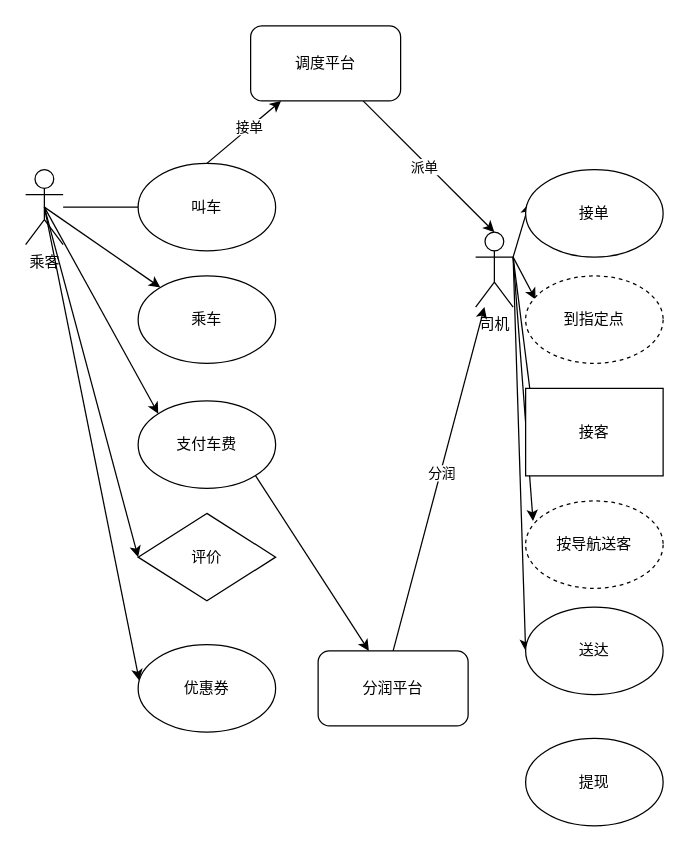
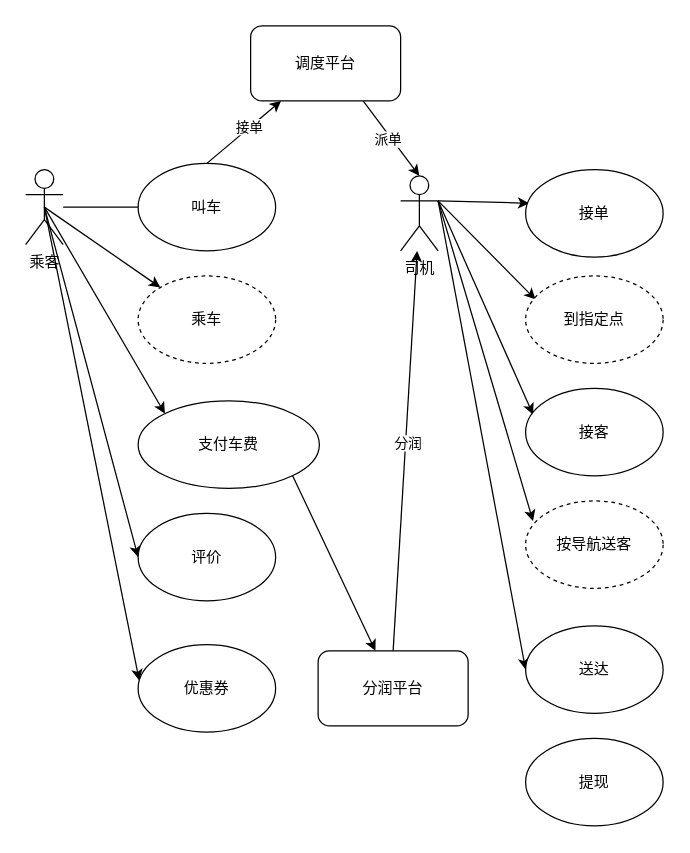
node "司机": moved (494, 269) -> (419, 213)
node "乘车": style solid -> dashed
node "接客": shape rectangle -> ellipse
node "支付车费": size 138x88 -> 181x88
node "评价": shape diamond -> ellipse
node "送达": moved (594, 651) -> (594, 669)
